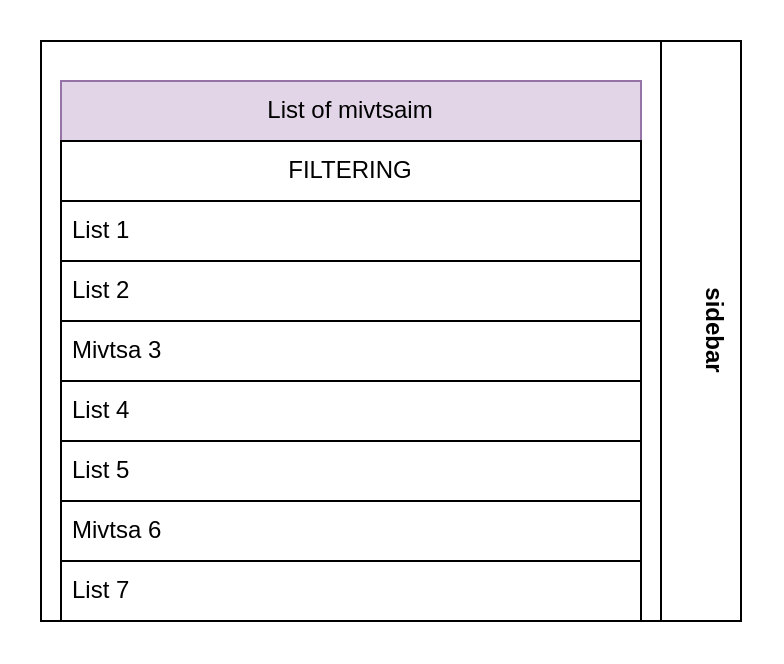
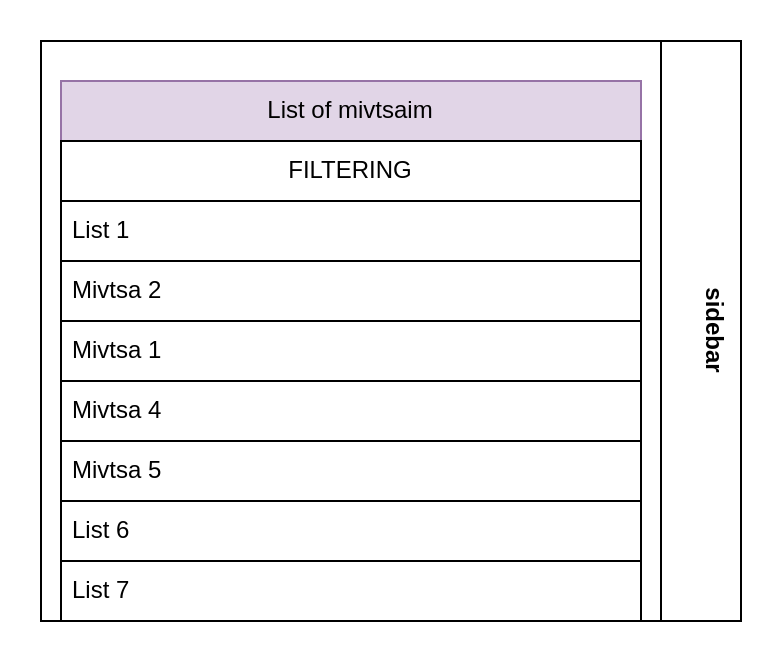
node "List 2": label "List 2" -> "Mivtsa 2"
node "Mivtsa 3": label "Mivtsa 3" -> "Mivtsa 1"
node "List 4": label "List 4" -> "Mivtsa 4"
node "List 5": label "List 5" -> "Mivtsa 5"
node "Mivtsa 6": label "Mivtsa 6" -> "List 6"
